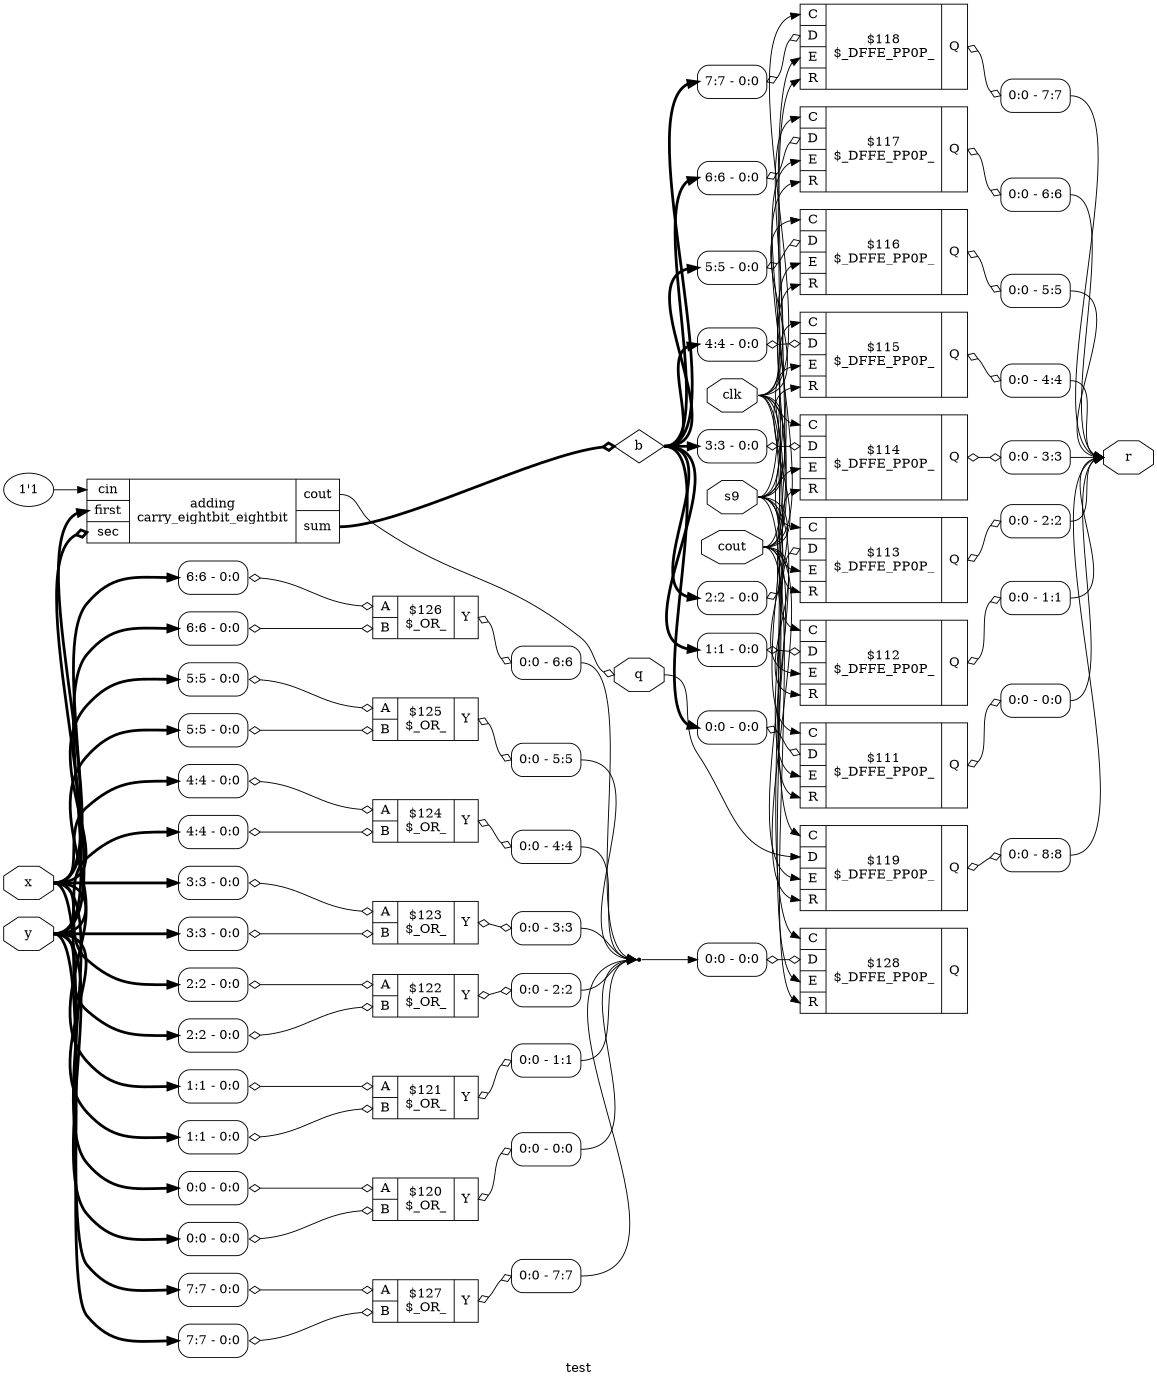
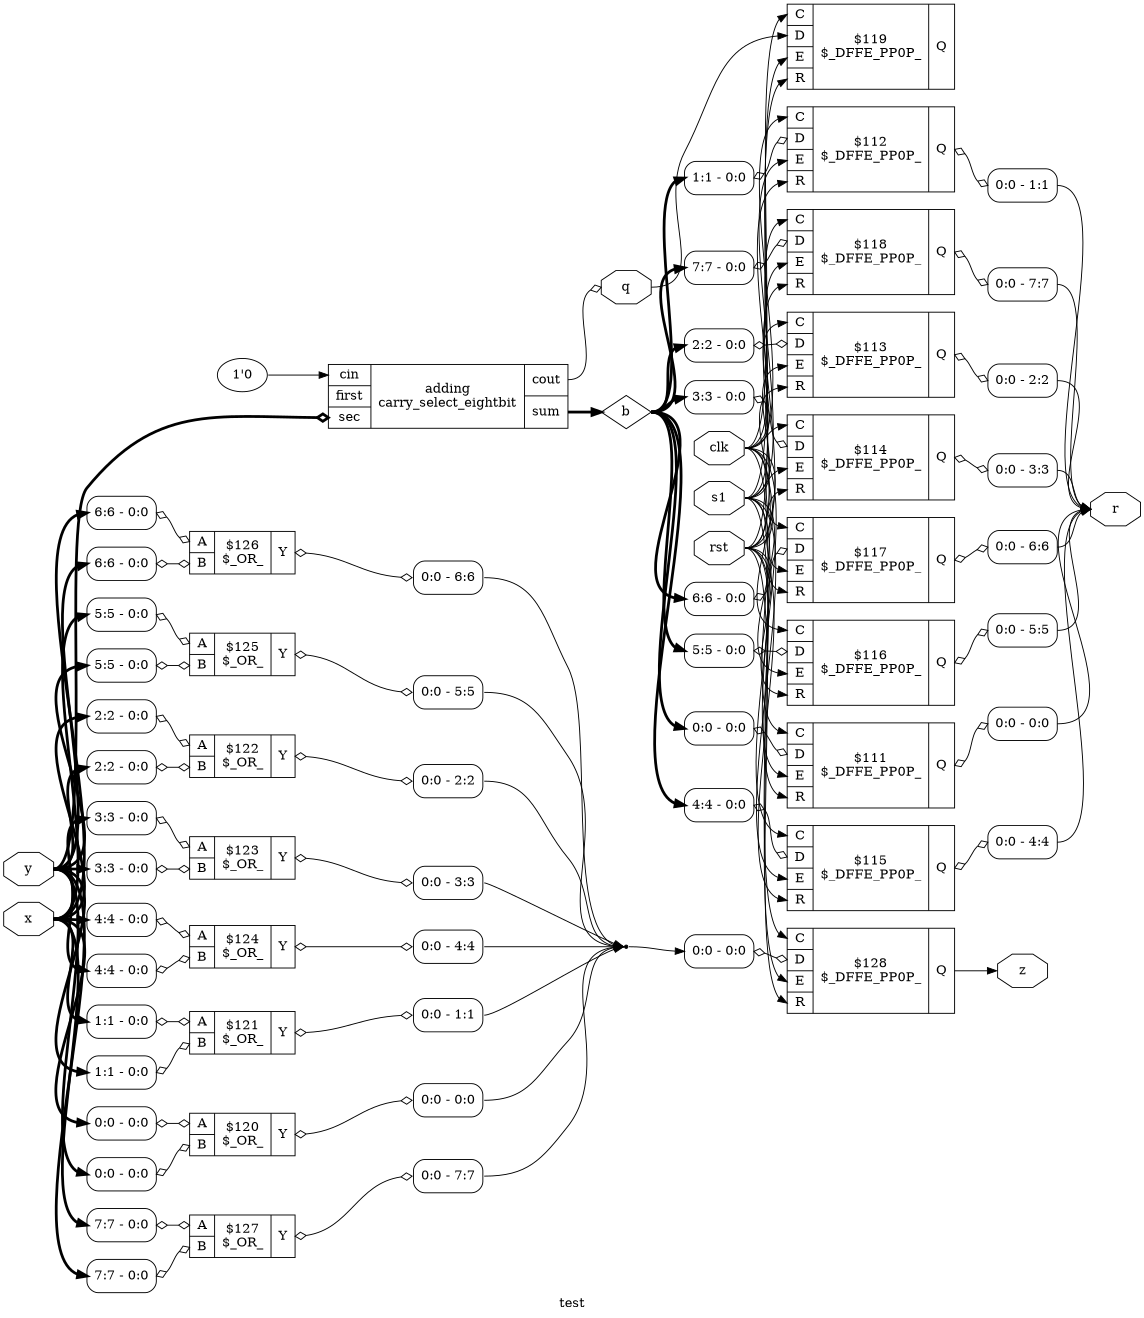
edge "cin" -> "b": arrowhead odiamond -> normal
node "1'1": label "1'1" -> "1'0"
node "s9": label "s9" -> "s1"
node "cin": text "carry_eightbit_eightbit" -> "carry_select_eightbit"
node "cout": label "cout" -> "rst"
edge "x" -> "cin": removed
node "0:0 - 8:8": removed
node "z": added
